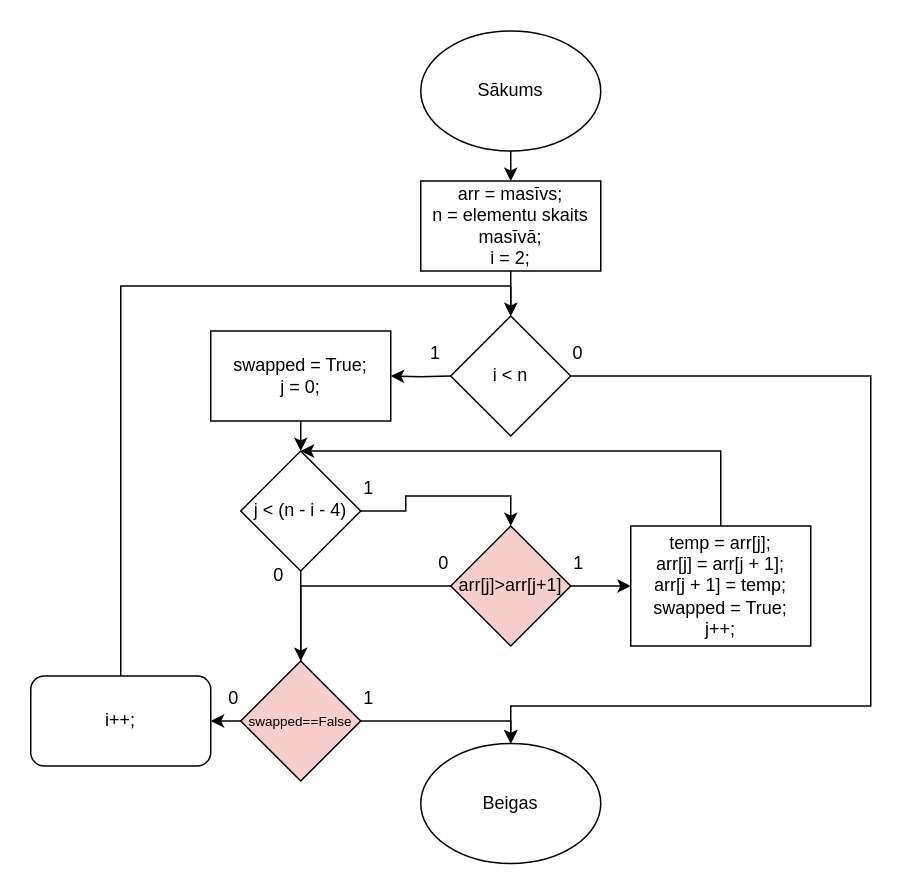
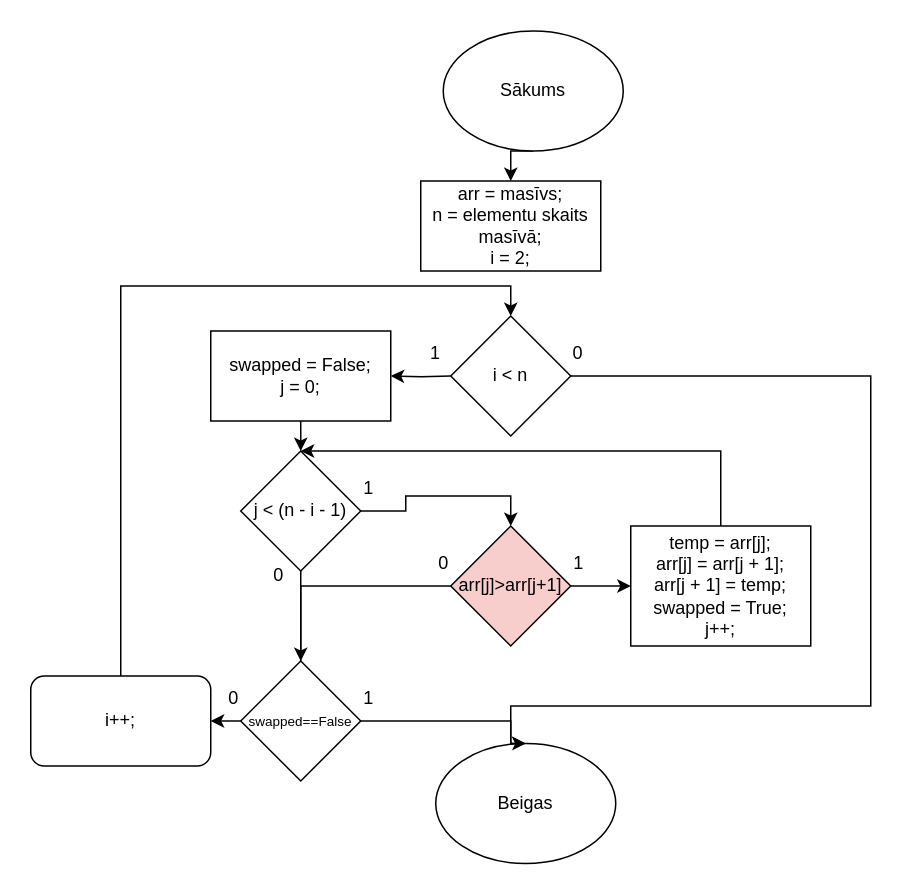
node "Sākums": moved (511, 91) -> (533, 91)
edge "arr = masīvs; n = elementu skaits masīvā; i = 2;" -> "i < n": removed
edge "i++;" -> "i < n": arrowhead open -> classic
node "swapped = True; j = 0;": label "swapped = True; j = 0;" -> "swapped = False; j = 0;"
node "j < (n - i - 4)": label "j < (n - i - 4)" -> "j < (n - i - 1)"
node "swapped==False": fillcolor #f8cecc -> #ffffff
node "Beigas": moved (511, 803) -> (526, 803)
